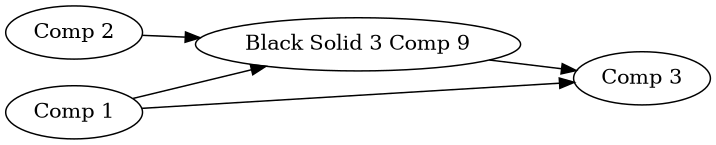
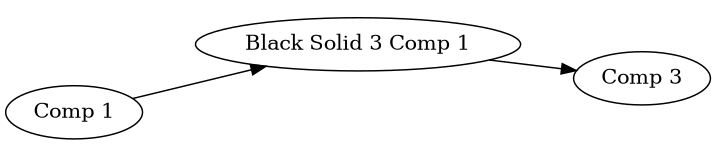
node "Comp 2": removed
node "Black Solid 3 Comp 9": label "Black Solid 3 Comp 9" -> "Black Solid 3 Comp 1"
edge "Comp 1" -> "Comp 3": removed
